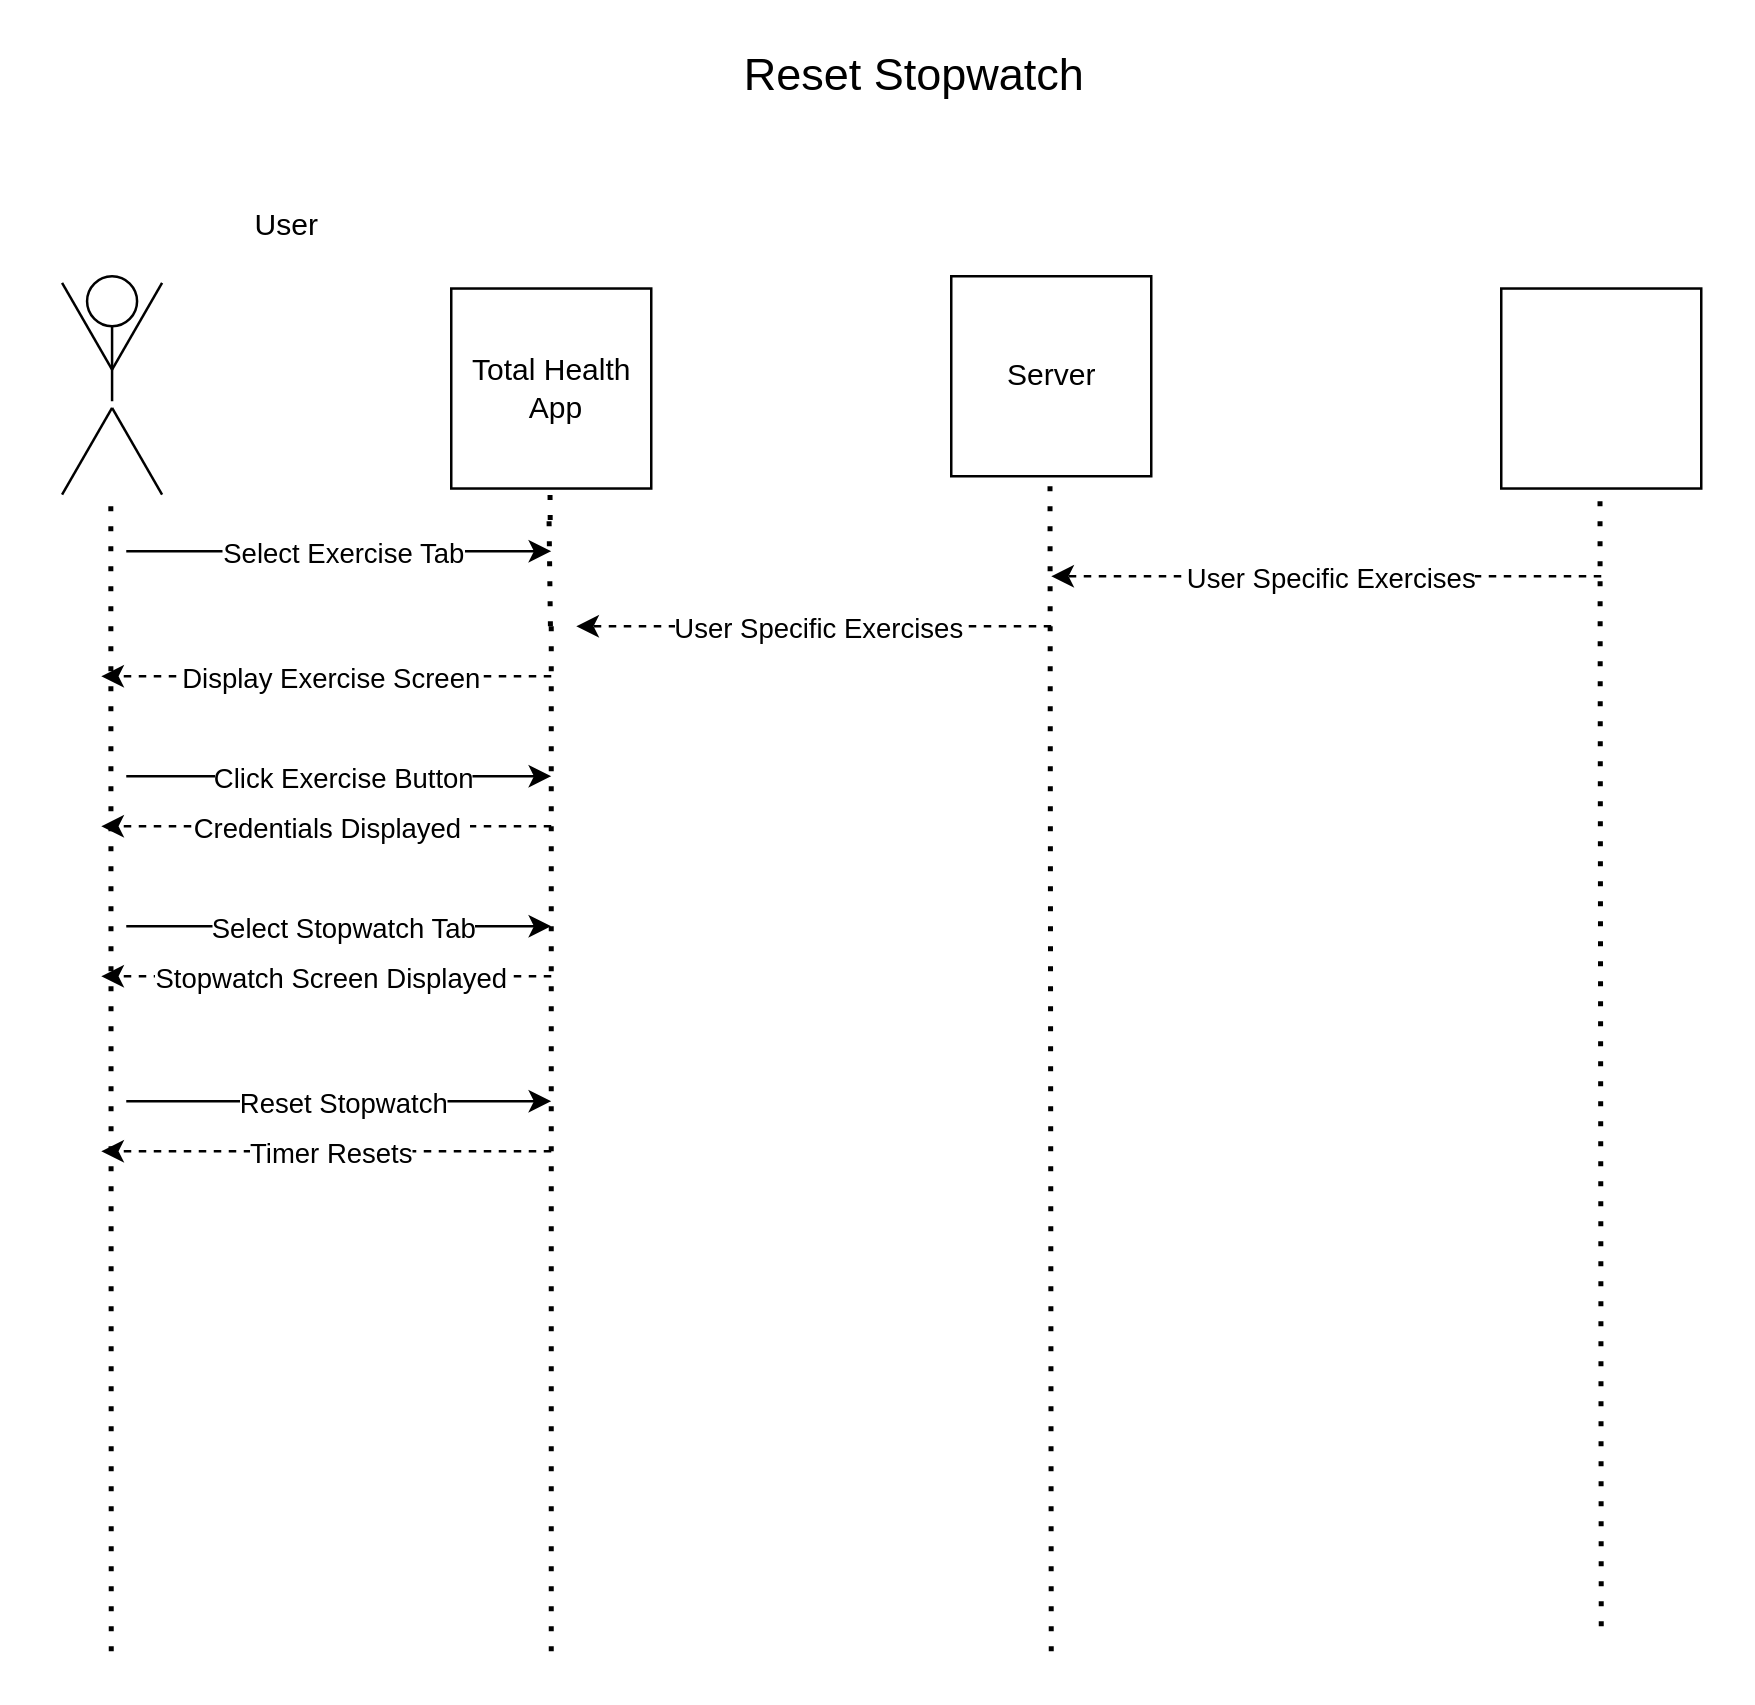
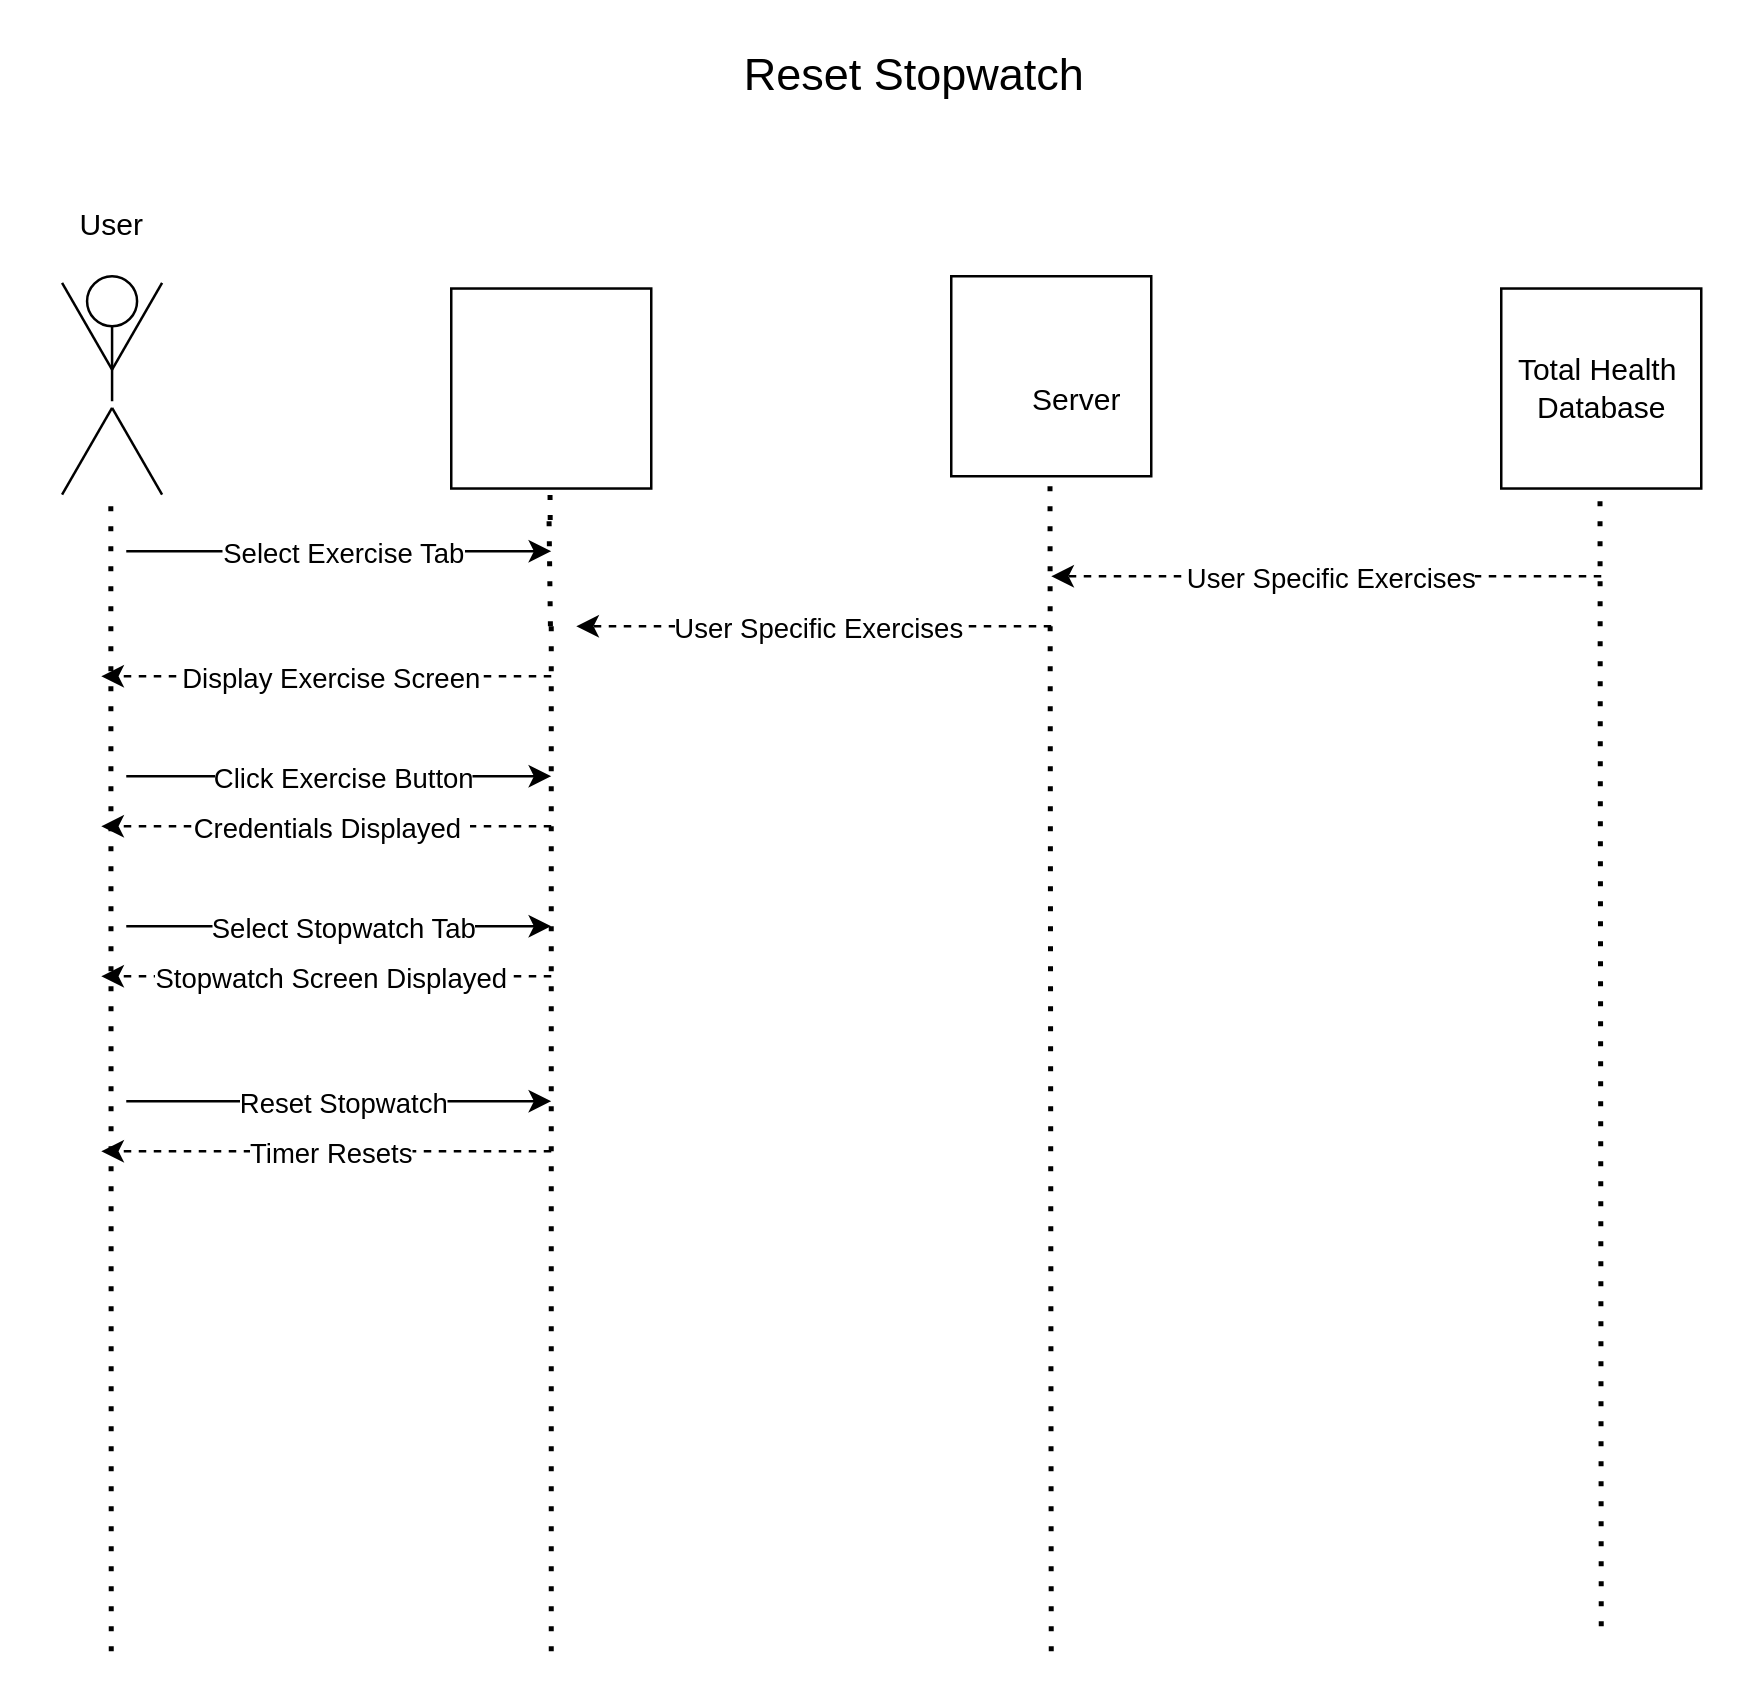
node "User": moved (287, 226) -> (112, 226)
node "Server": moved (1051, 376) -> (1076, 401)
node "Total Health App": removed
node "Total Health Database": added
